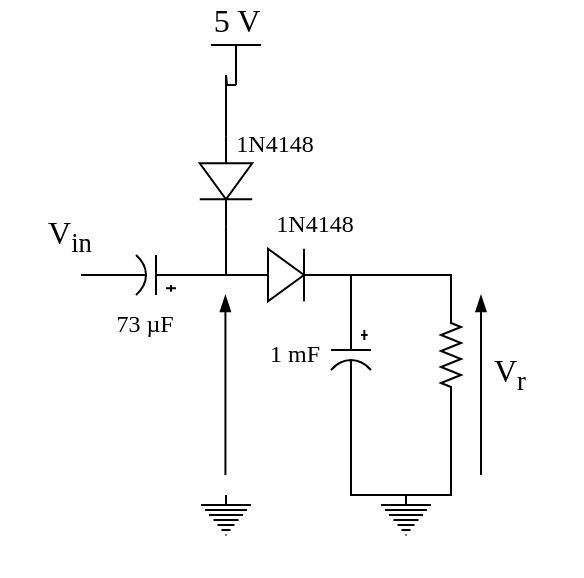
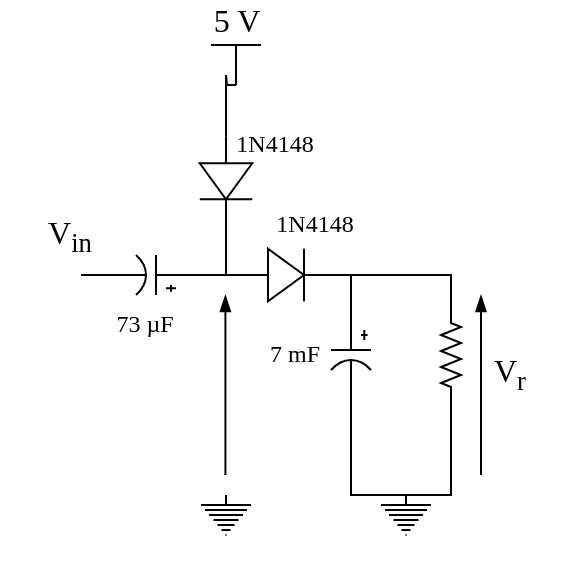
node "1 mF": label "1 mF" -> "7 mF"
